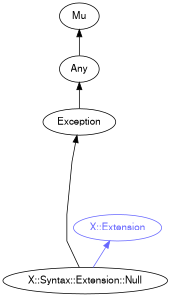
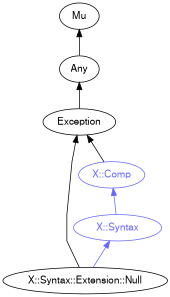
node "X::Comp": added
node "X::Extension": label "X::Extension" -> "X::Syntax"
